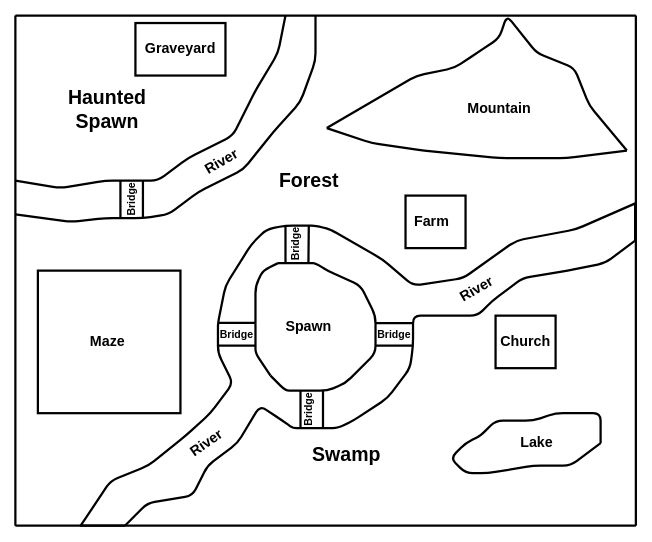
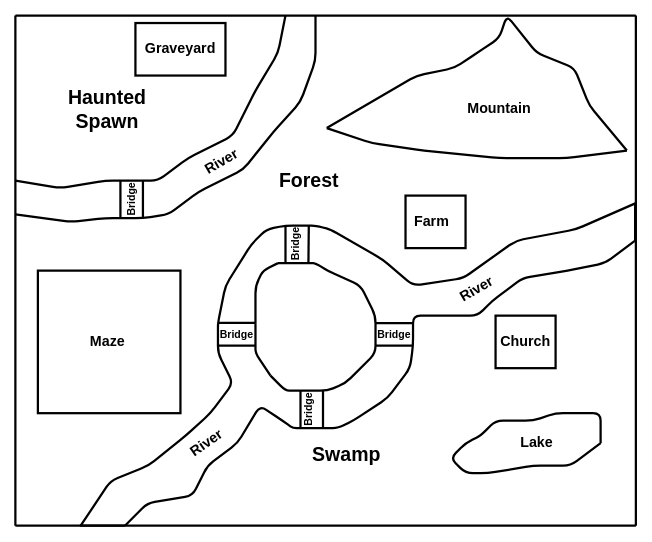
node "Spawn": removed
